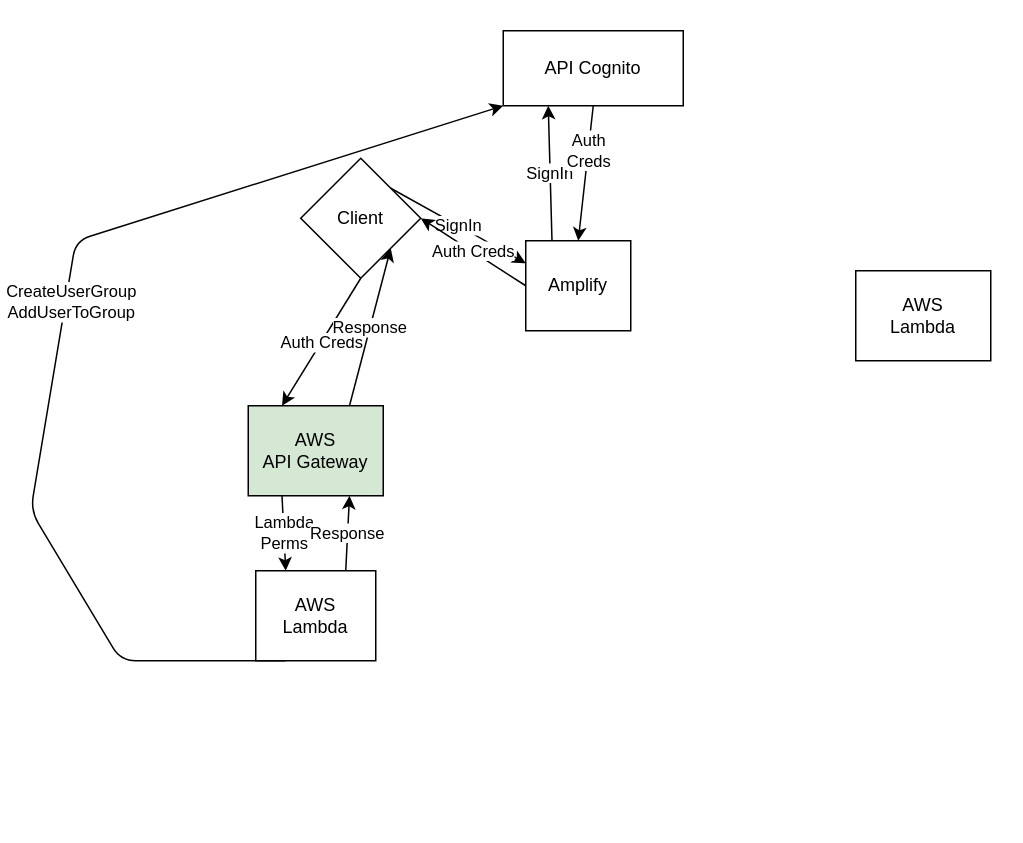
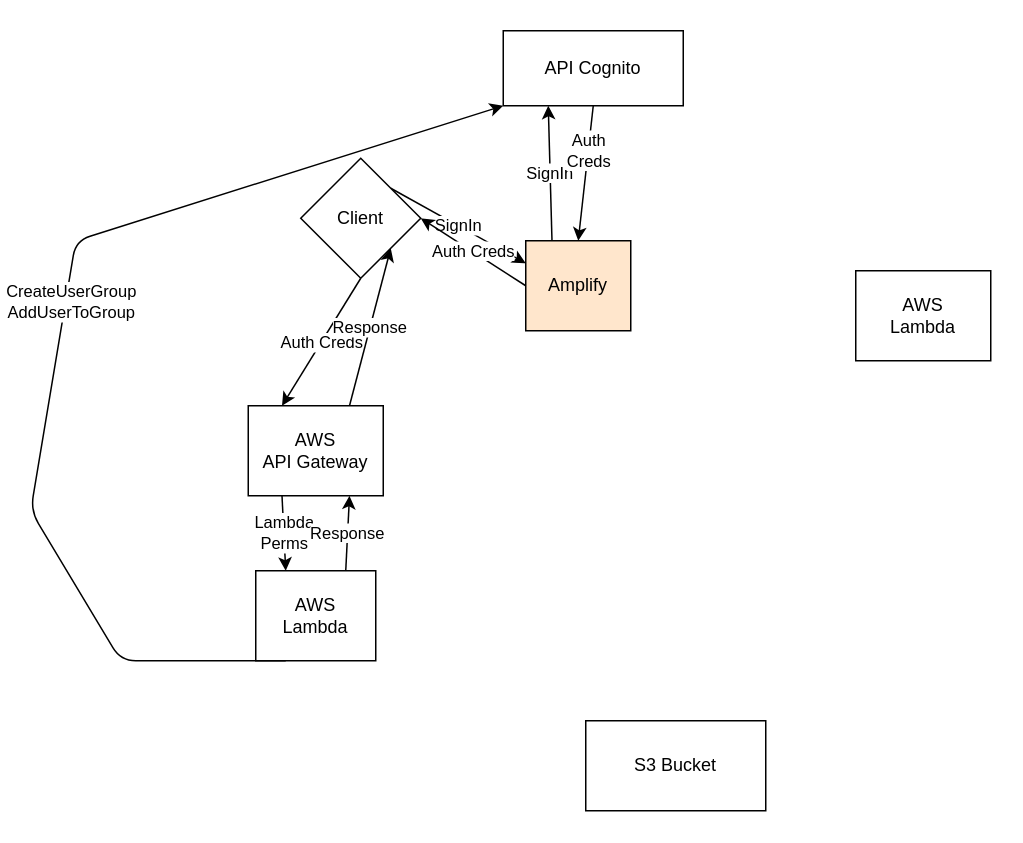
node "Amplify": fillcolor #ffffff -> #ffe6cc
node "AWS API Gateway": fillcolor #d5e8d4 -> #ffffff
node "S3 Bucket": added
